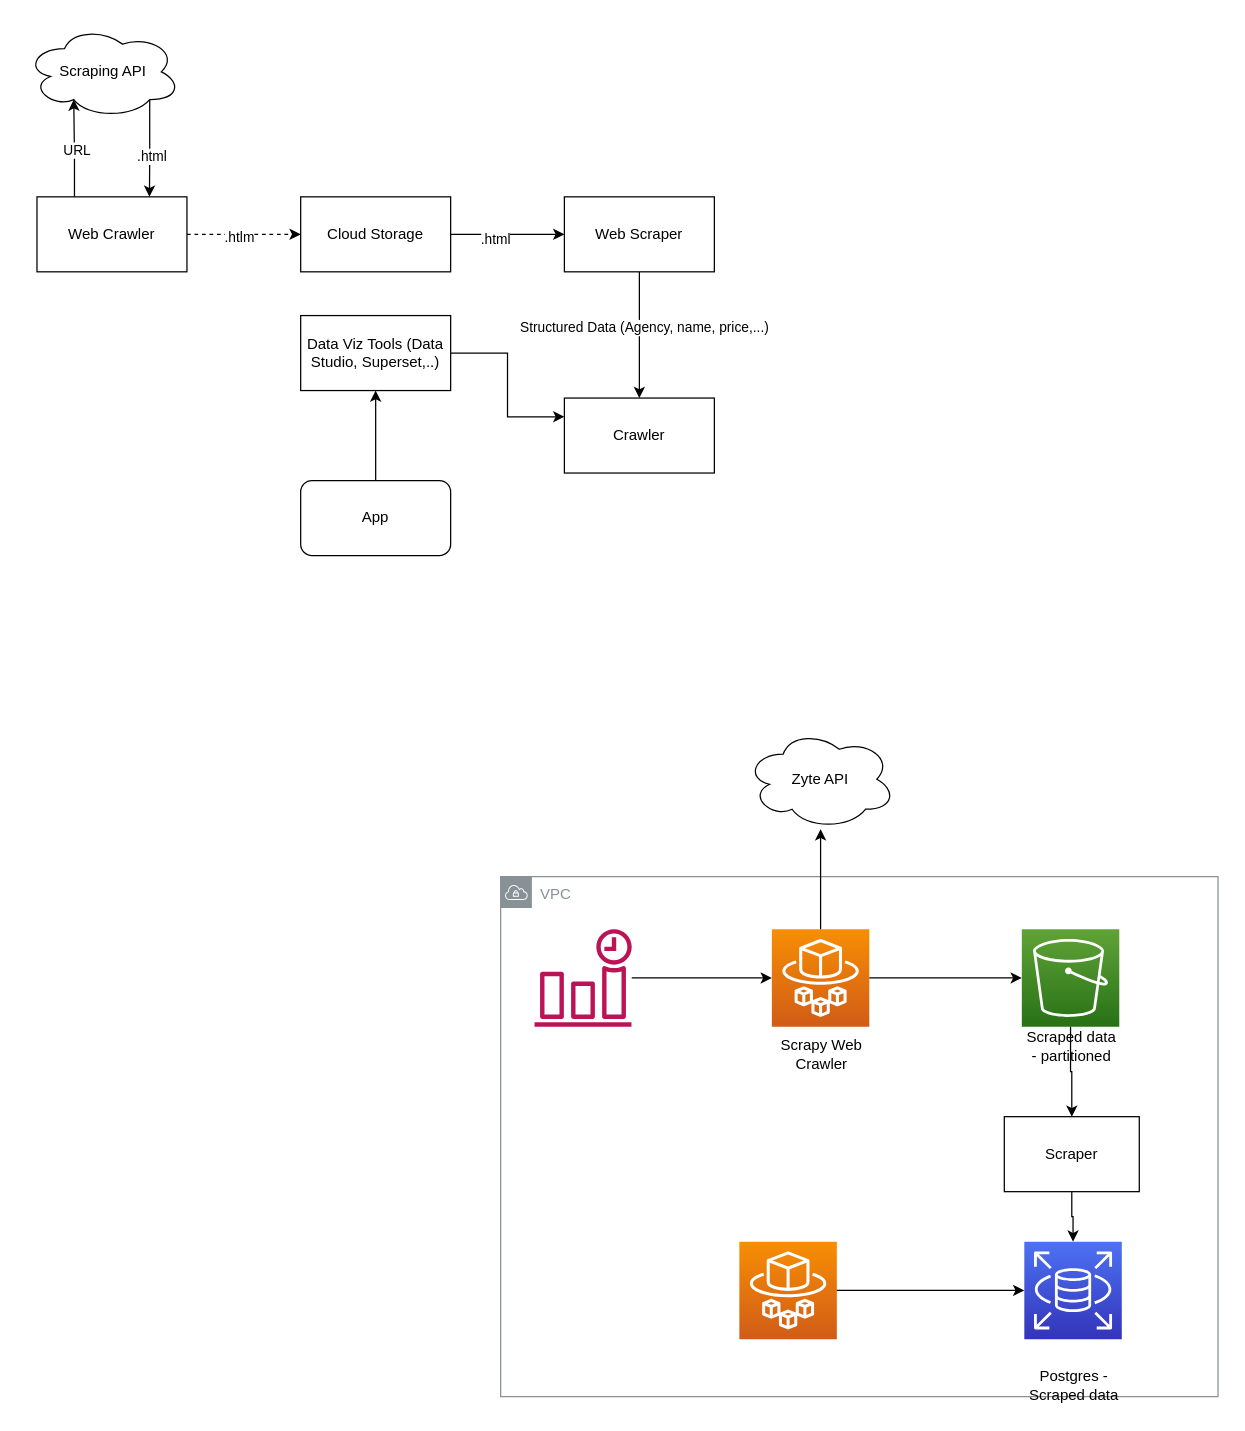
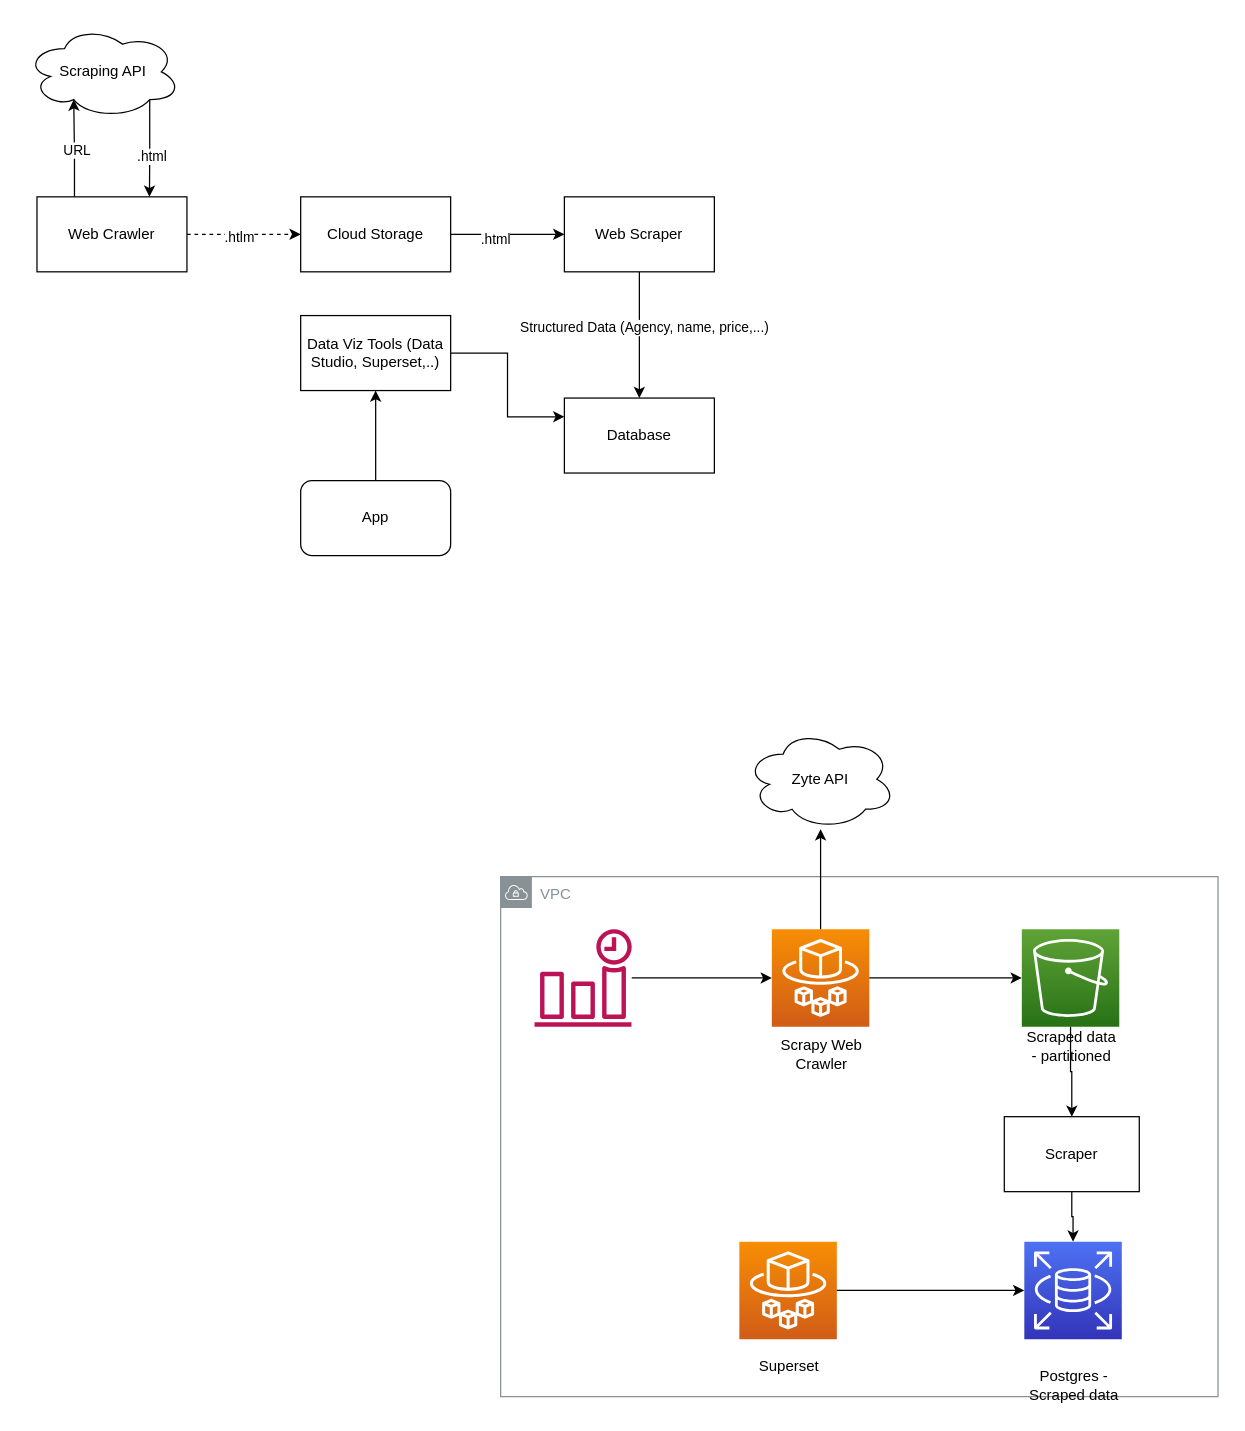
node "Crawler": label "Crawler" -> "Database"
node "Superset": added
